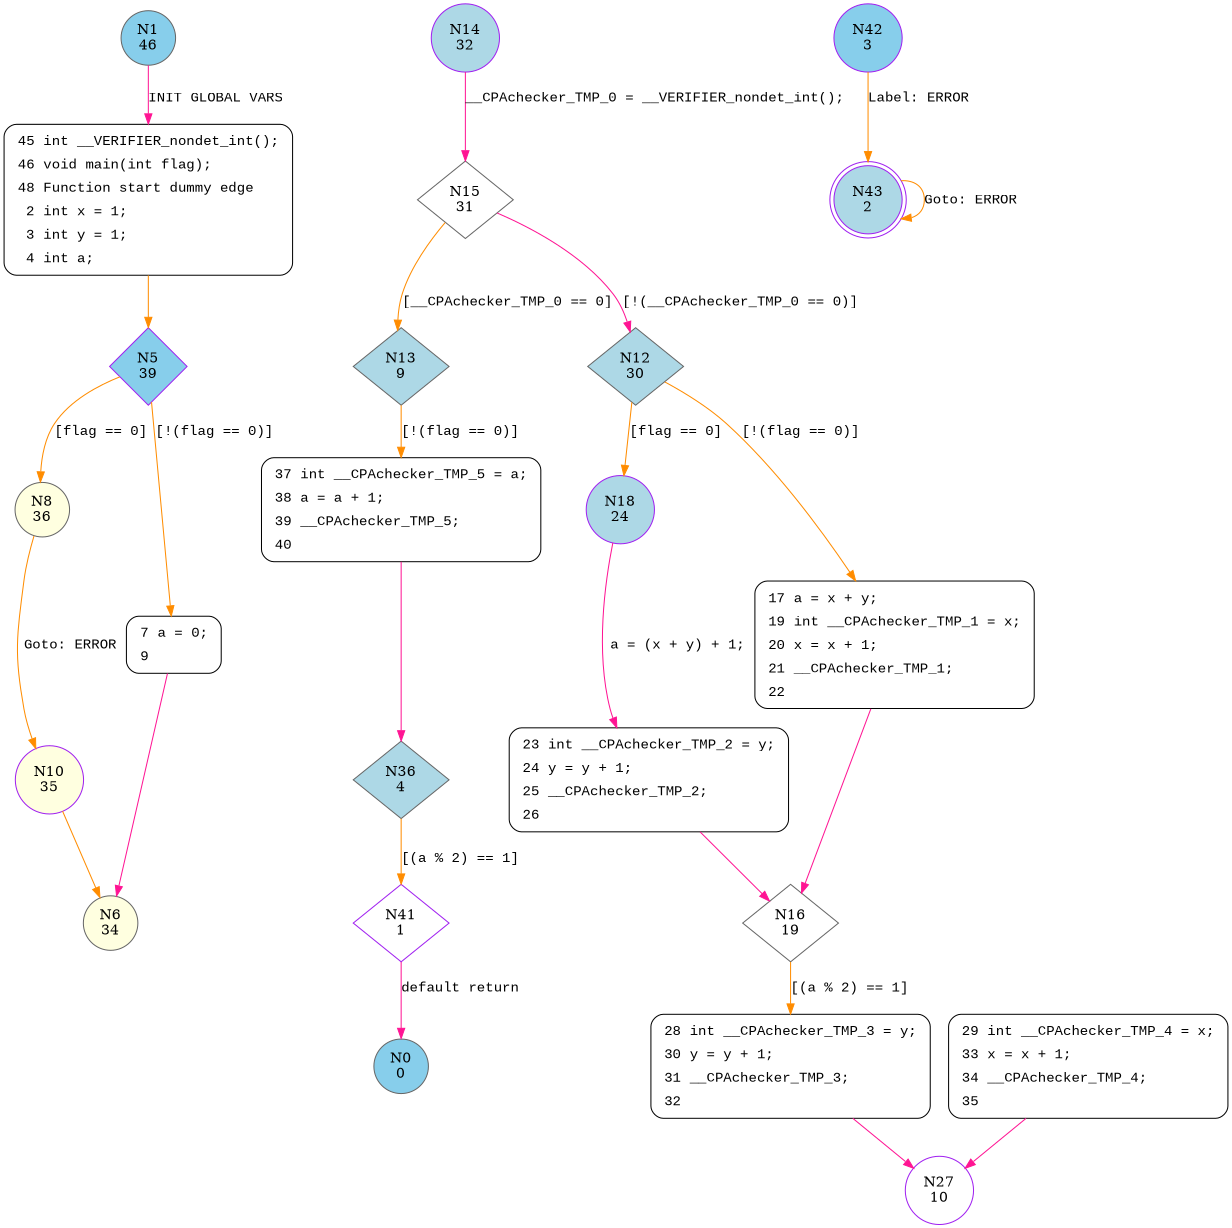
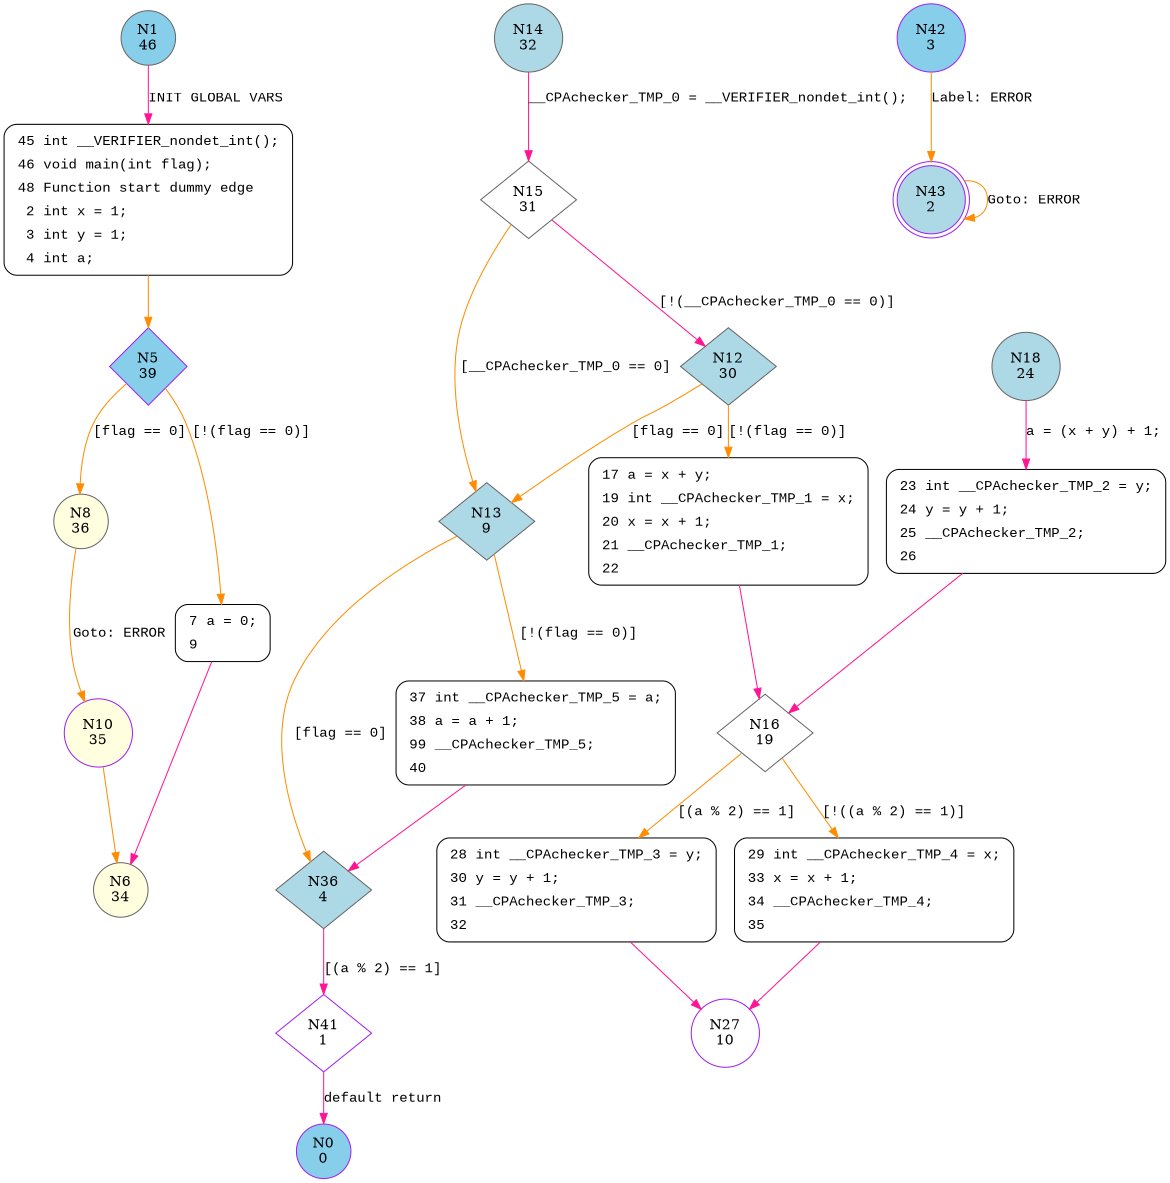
node "N14 32": color purple -> gray40
edge "N12 30" -> "N18 24": now "N12 30" -> "N13 9"
node "N18 24": color purple -> gray40
node "37": text "39" -> "99"
edge "N13 9" -> "N36 4": added, label "[flag == 0]"
edge "N16 19" -> "29": added, label "[!((a % 2) == 1)]"
edge "N36 4" -> "N41 1": color darkorange -> deeppink
node "N0 0": color gray40 -> purple
